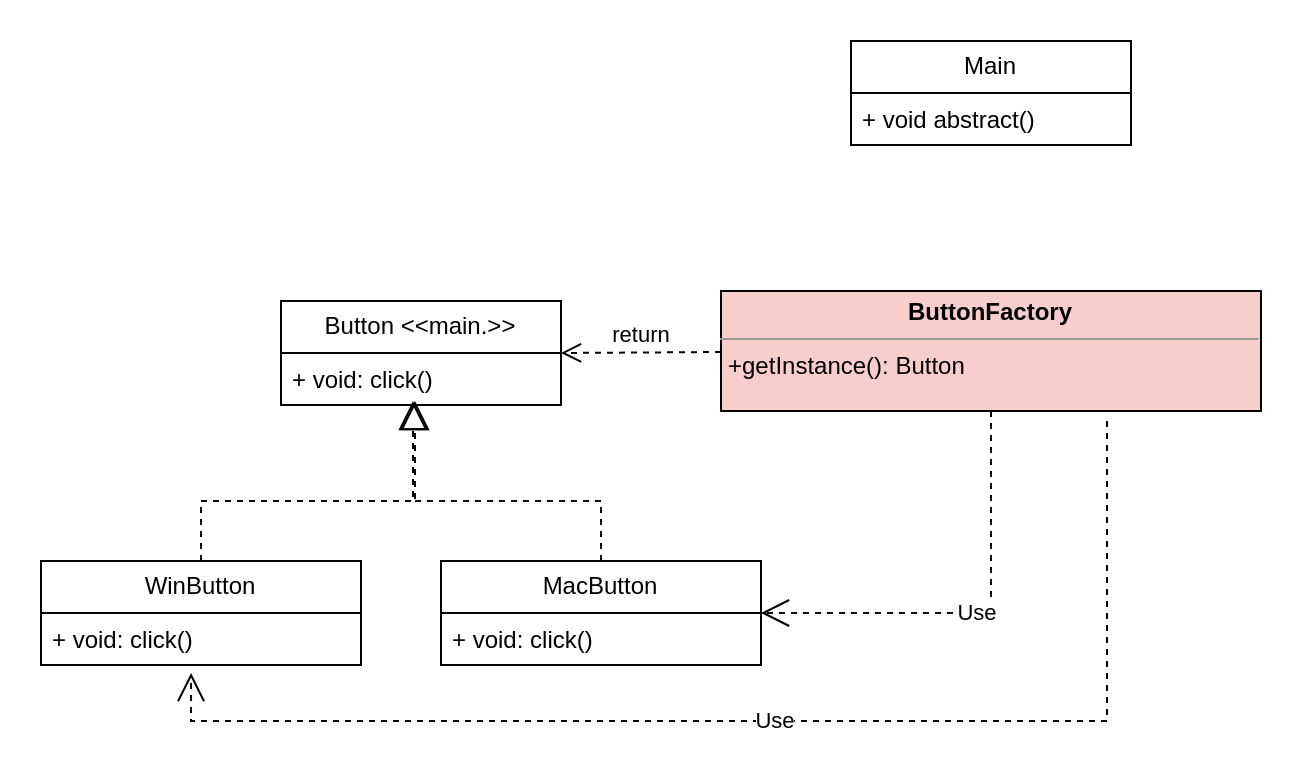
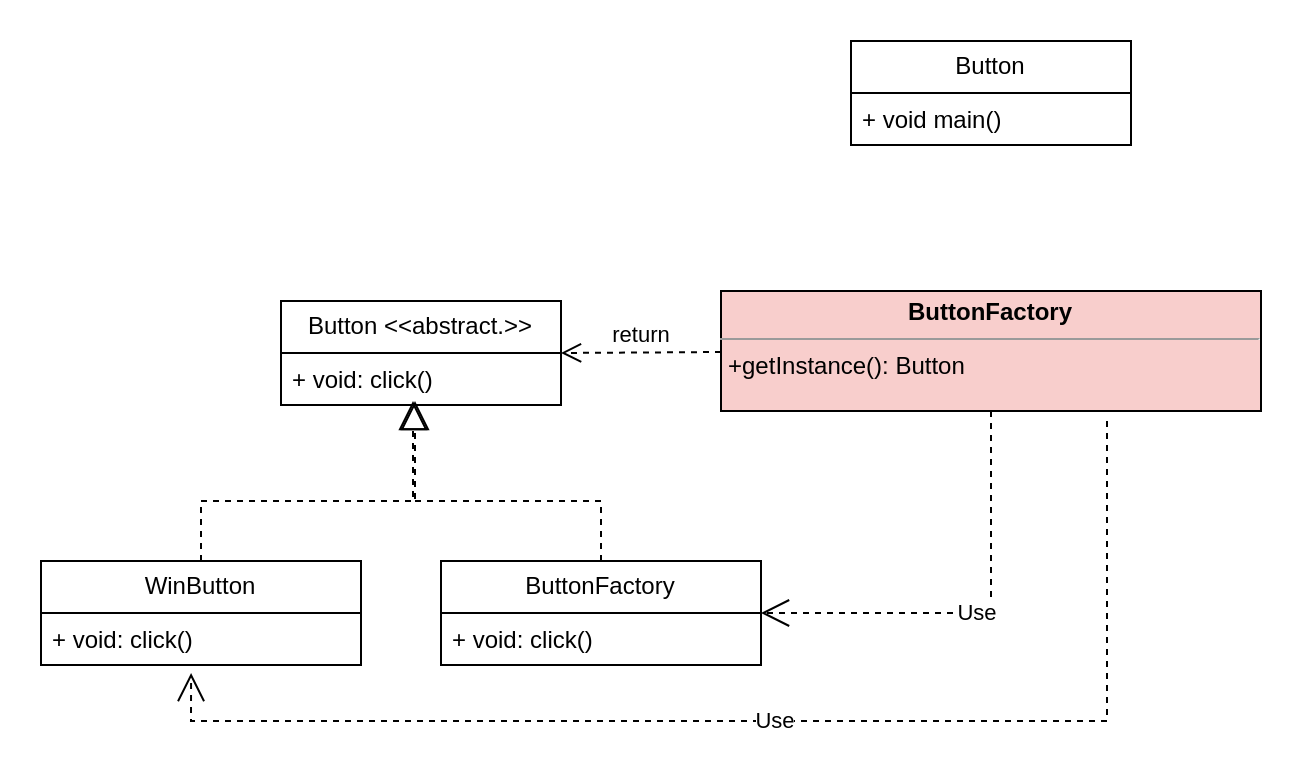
node "Main": label "Main" -> "Button"
node "+ void abstract()": label "+ void abstract()" -> "+ void main()"
node "Button <<main.>>": label "Button <<main.>>" -> "Button <<abstract.>>"
node "MacButton": label "MacButton" -> "ButtonFactory"
